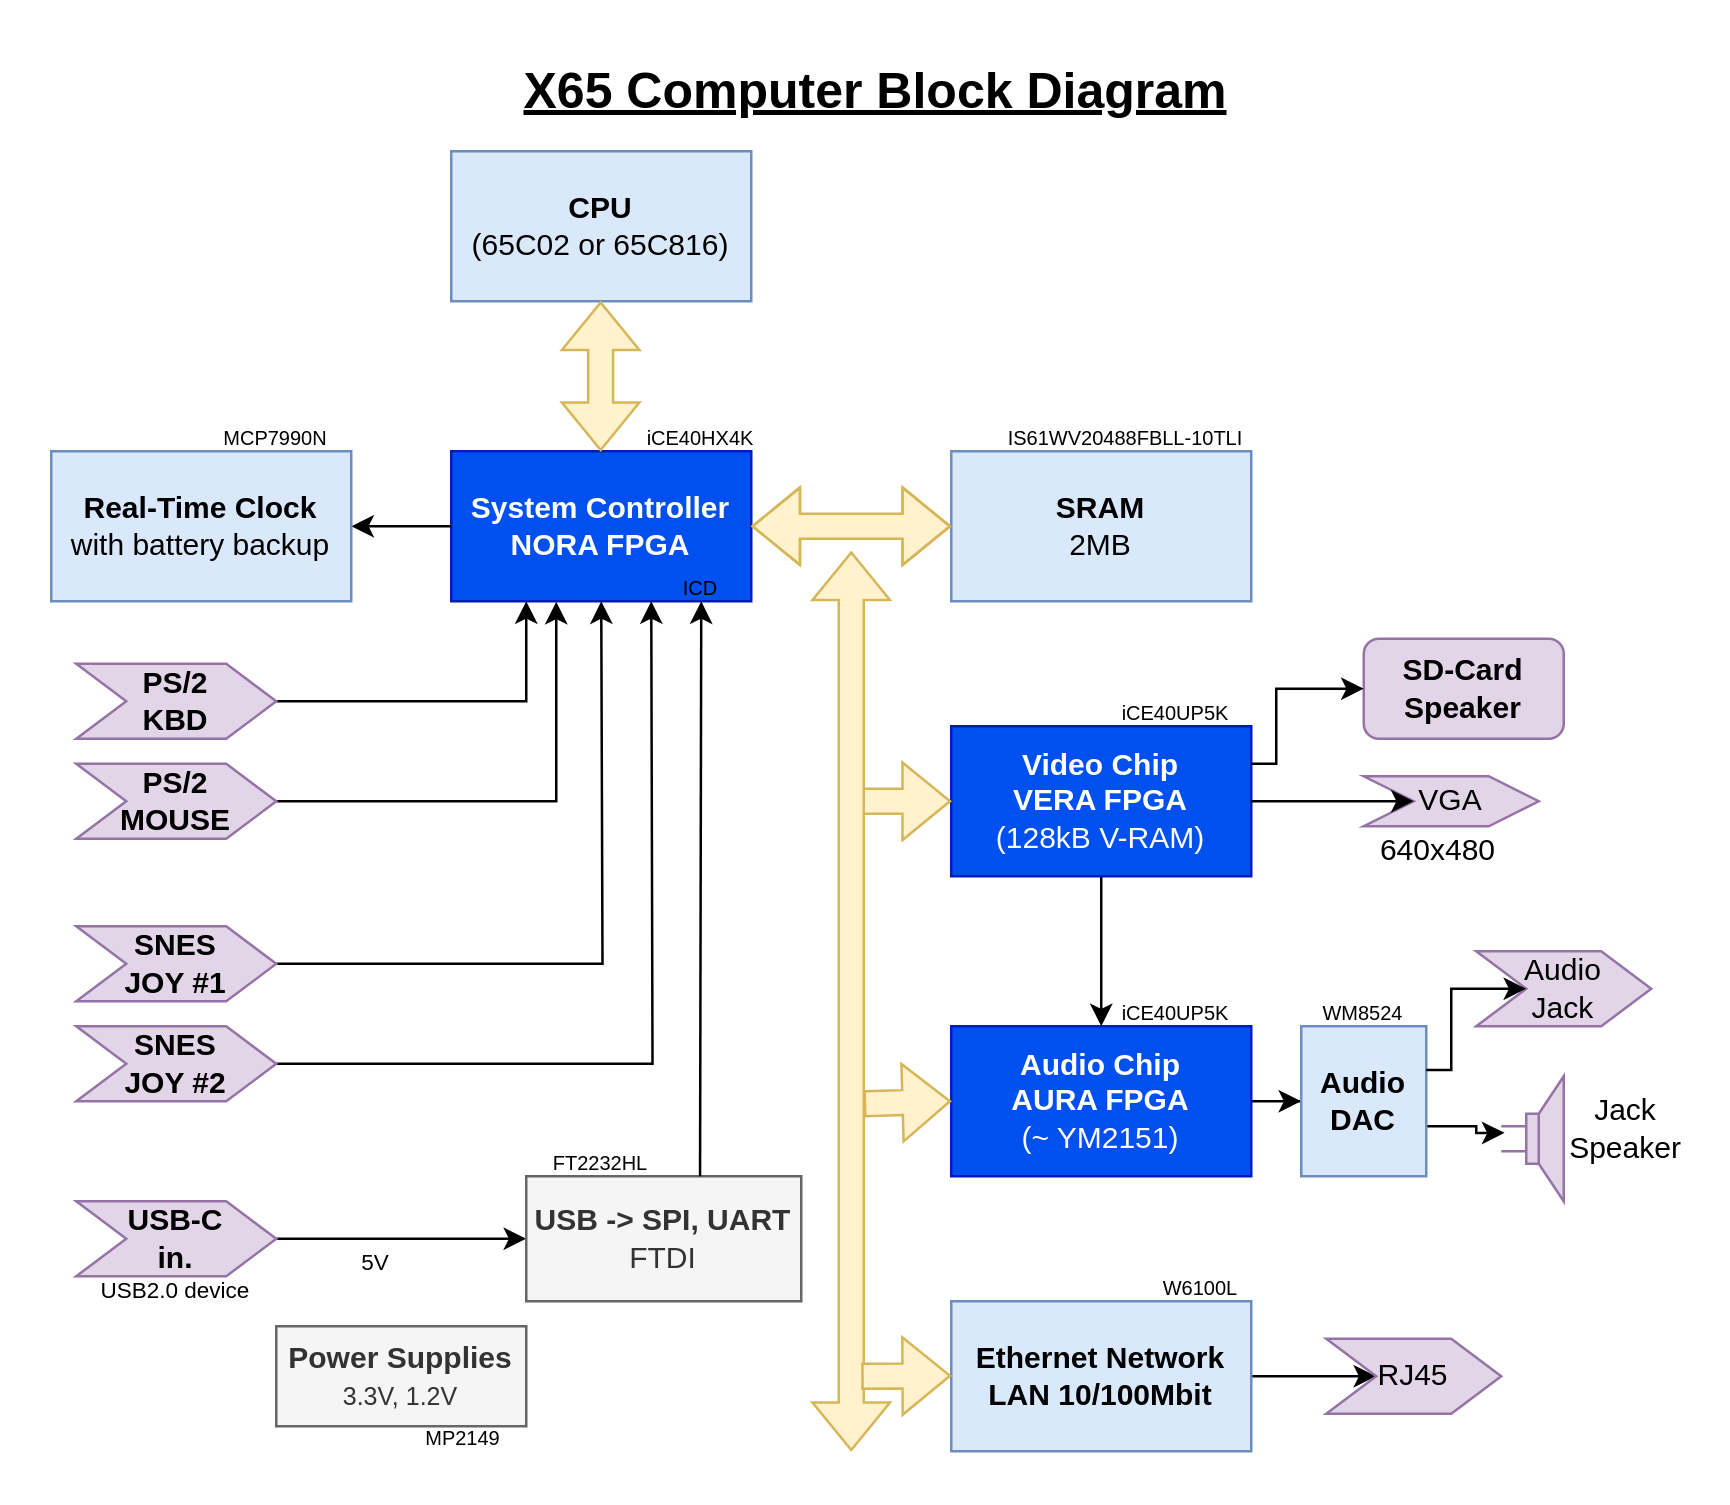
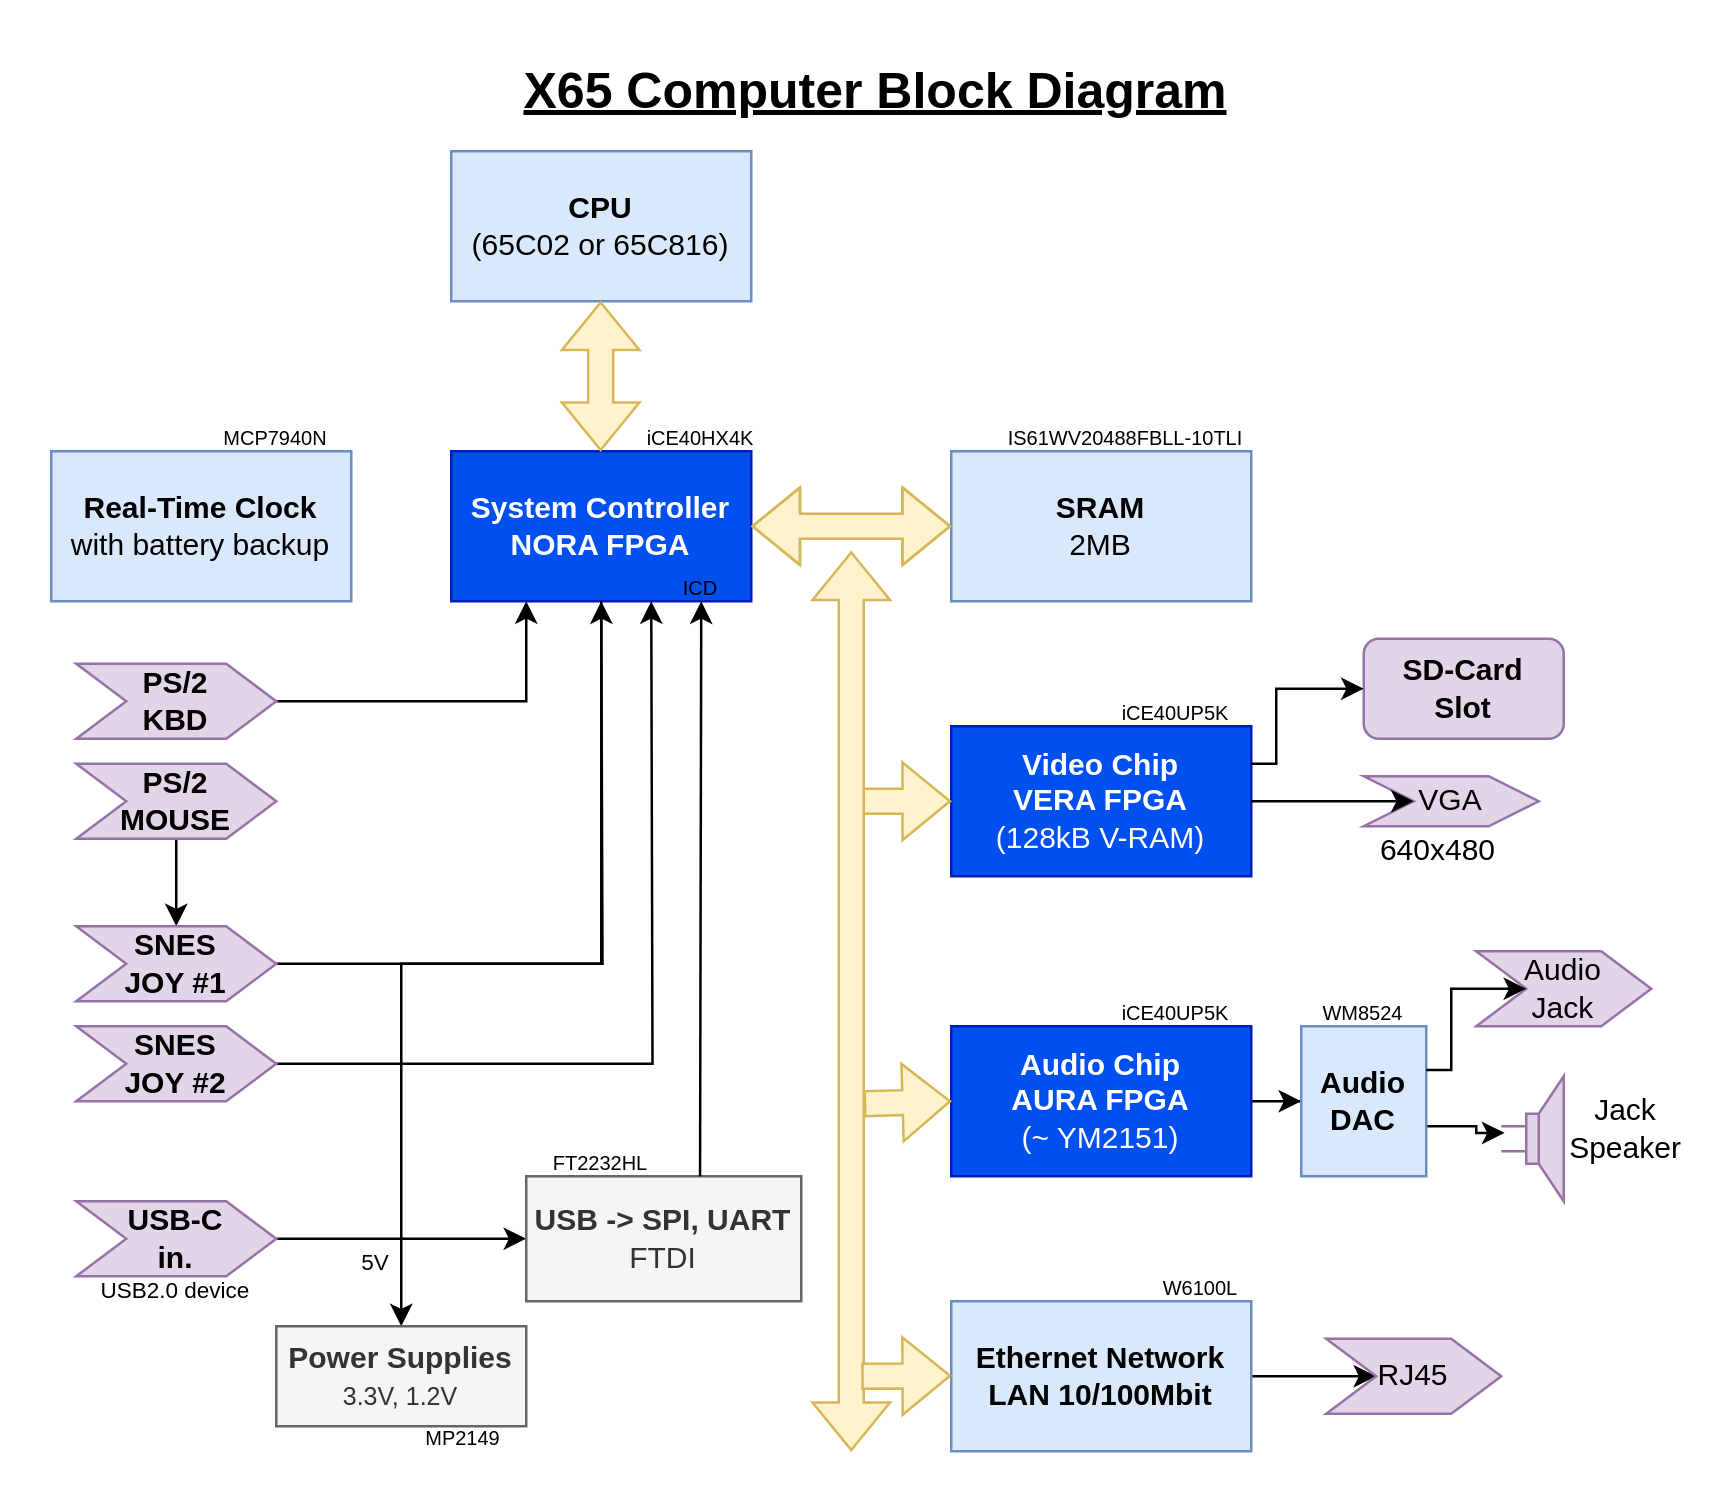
node "MCP7990N": label "MCP7990N" -> "MCP7940N"
edge "System Controller NORA FPGA" -> "Real-Time Clock with battery backup": now "System Controller NORA FPGA" -> "Power Supplies 3.3V, 1.2V"
node "SD-Card Speaker": label "SD-Card Speaker" -> "SD-Card Slot"
edge "PS/2 MOUSE" -> "System Controller NORA FPGA": now "PS/2 MOUSE" -> "SNES JOY #1"
edge "Video Chip VERA FPGA (128kB V-RAM)" -> "Audio Chip AURA FPGA (~ YM2151)": removed
